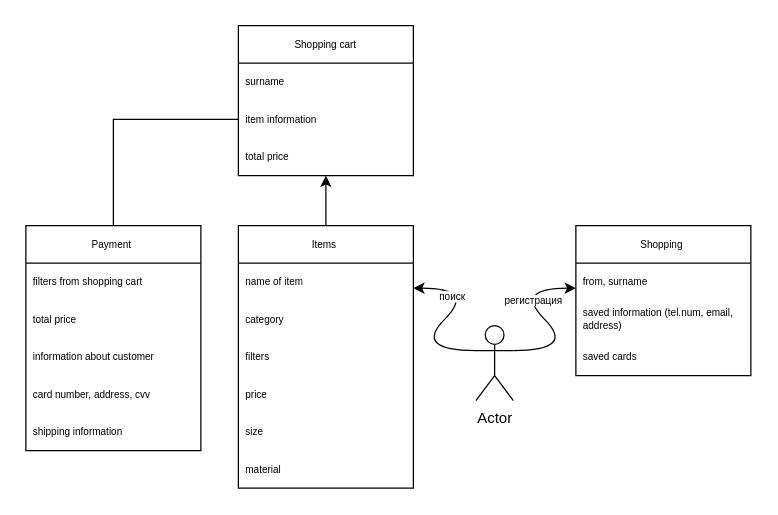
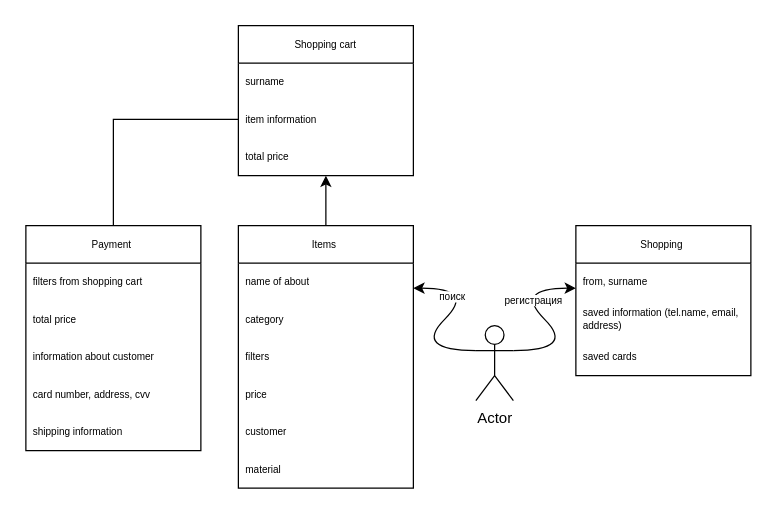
node "name of item": label "name of item" -> "name of about"
node "saved information (tel.num, email, address)": label "saved information (tel.num, email, address)" -> "saved information (tel.name, email, address)"
node "size": label "size" -> "customer"
